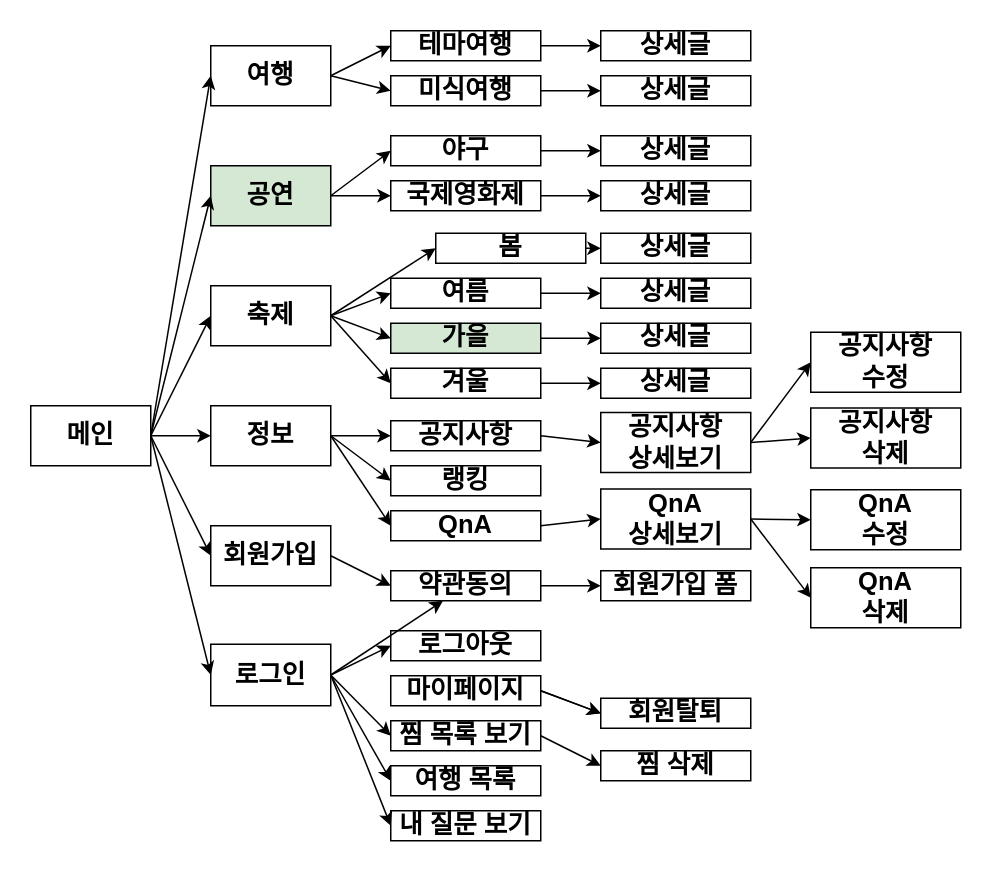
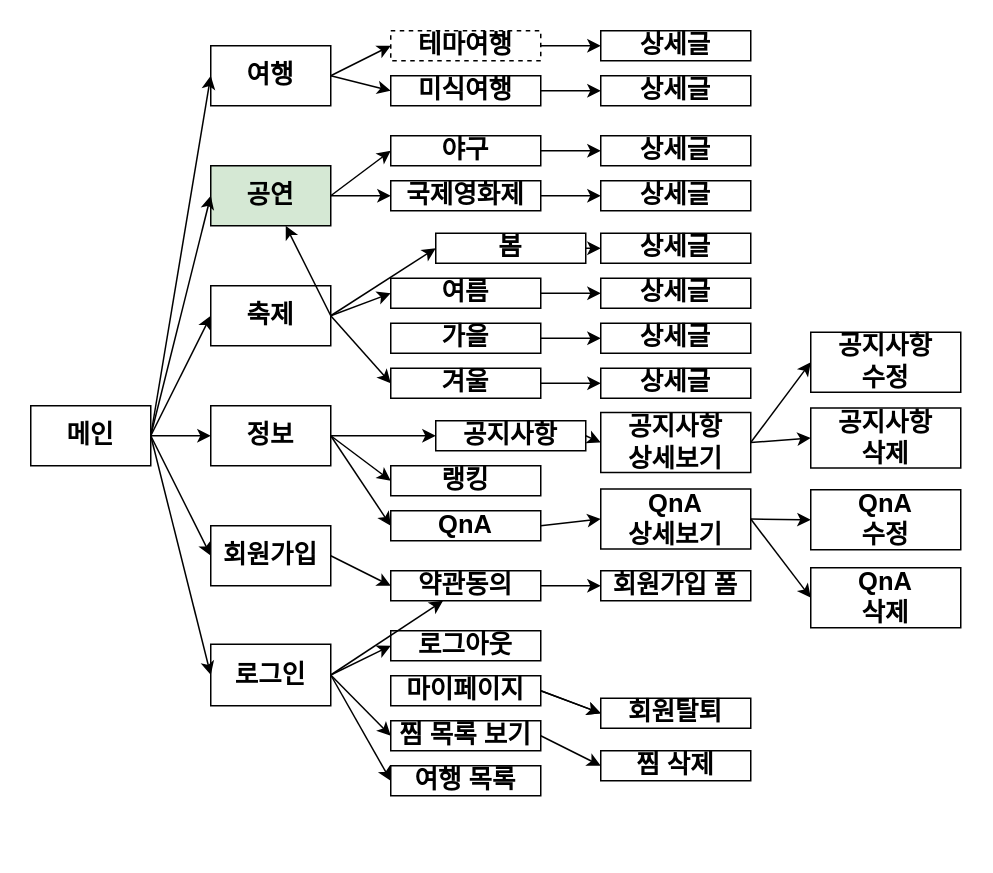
node "테마여행": style solid -> dashed
edge "축제" -> "가을": now "축제" -> "공연"
node "가을": fillcolor #d5e8d4 -> #ffffff
node "공지사항": moved (466, 436) -> (511, 436)
edge "로그인" -> "내 질문 보기": removed
node "내 질문 보기": removed
